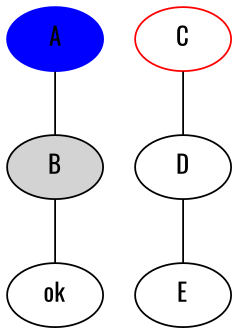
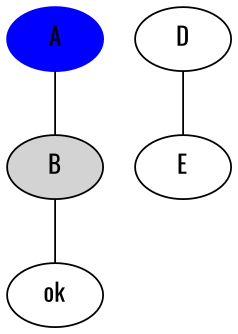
node "C": removed
